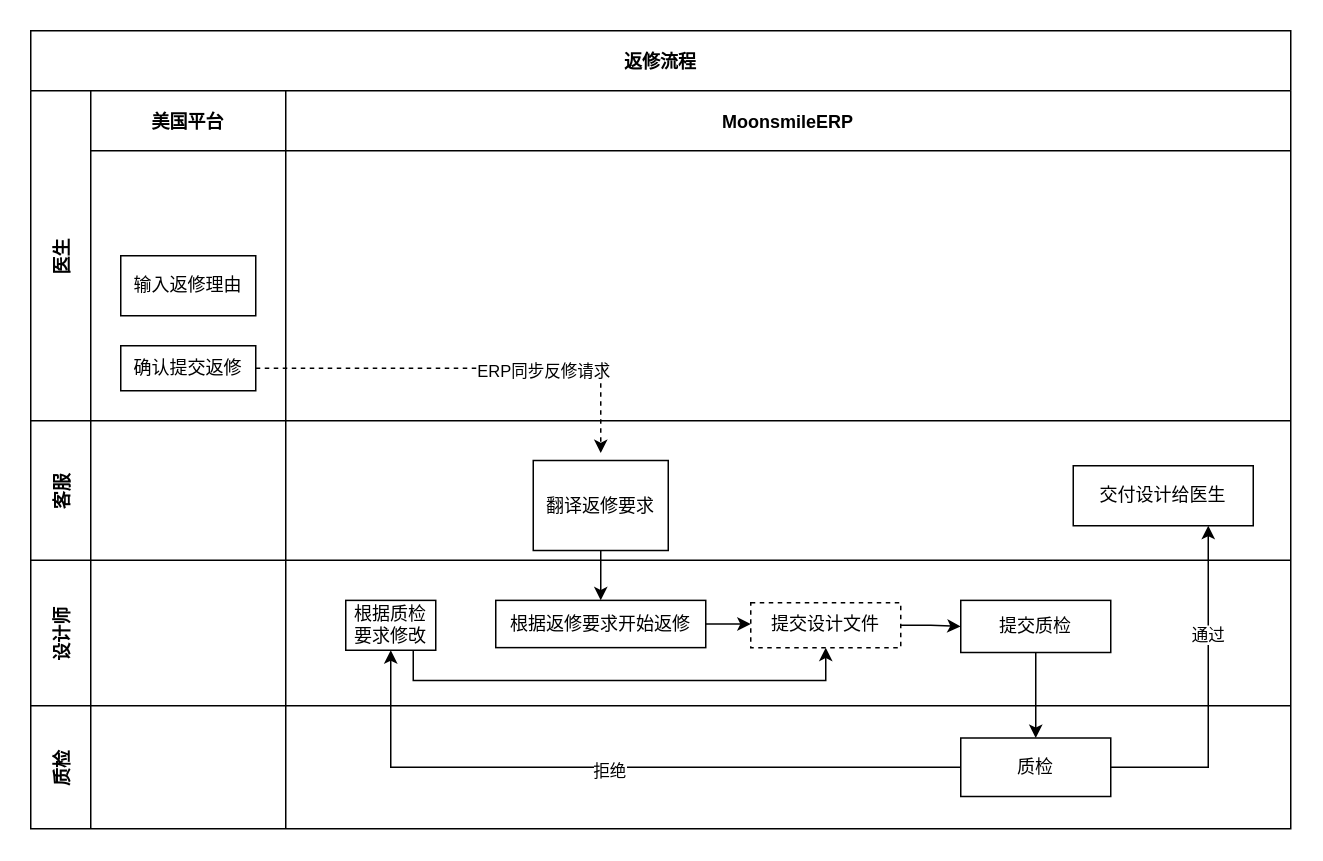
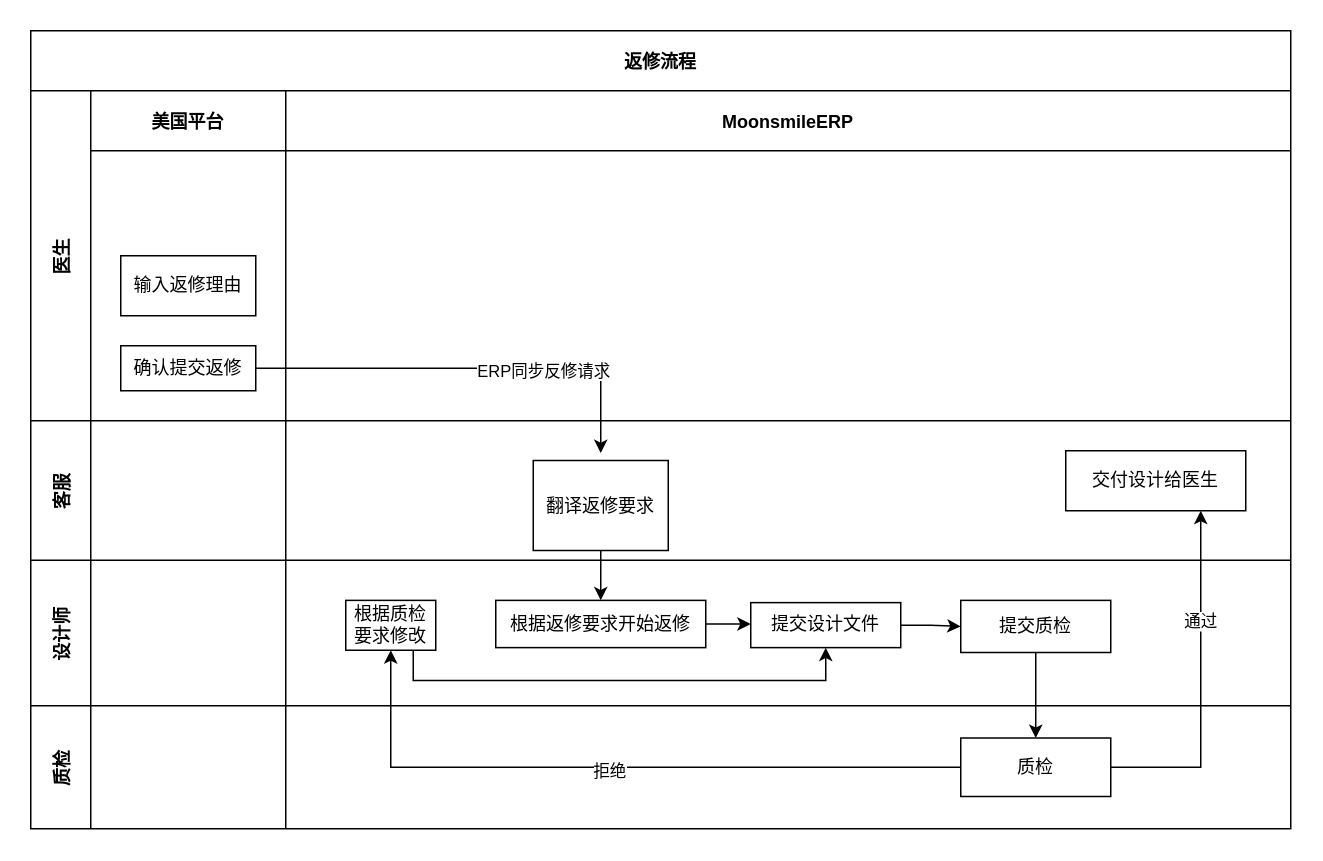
edge "确认提交返修" -> "翻译返修要求": style dashed -> solid
node "交付设计给医生": moved (1163, 496) -> (1156, 481)
node "提交设计文件": style dashed -> solid
